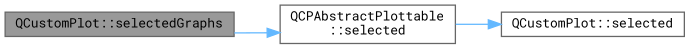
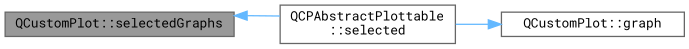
node "QCustomPlot::selected": label "QCustomPlot::selected" -> "QCustomPlot::graph"
edge "QCustomPlot::selectedGraphs" -> "QCPAbstractPlottable ::selected": reversed
